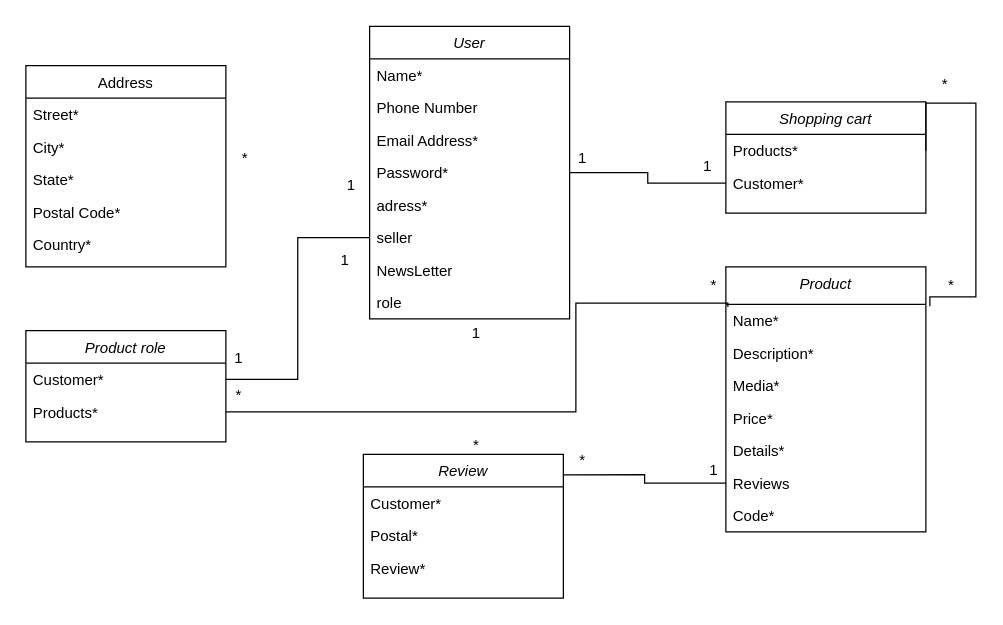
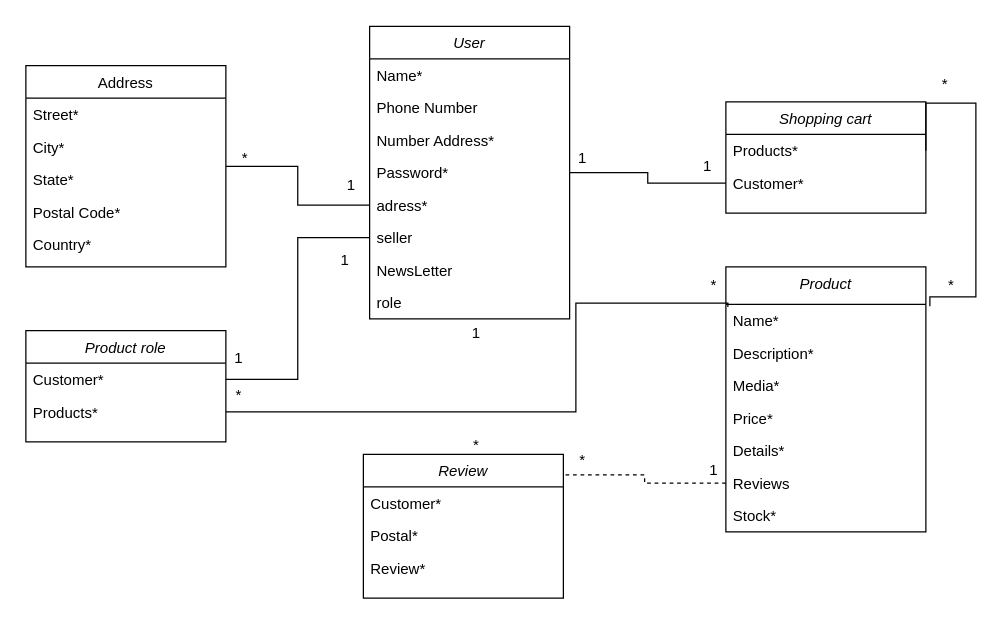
node "Email Address*": label "Email Address*" -> "Number Address*"
edge "Address" -- "adress*": added
edge "Reviews" -- "Review": style solid -> dashed
node "Code*": label "Code*" -> "Stock*"
